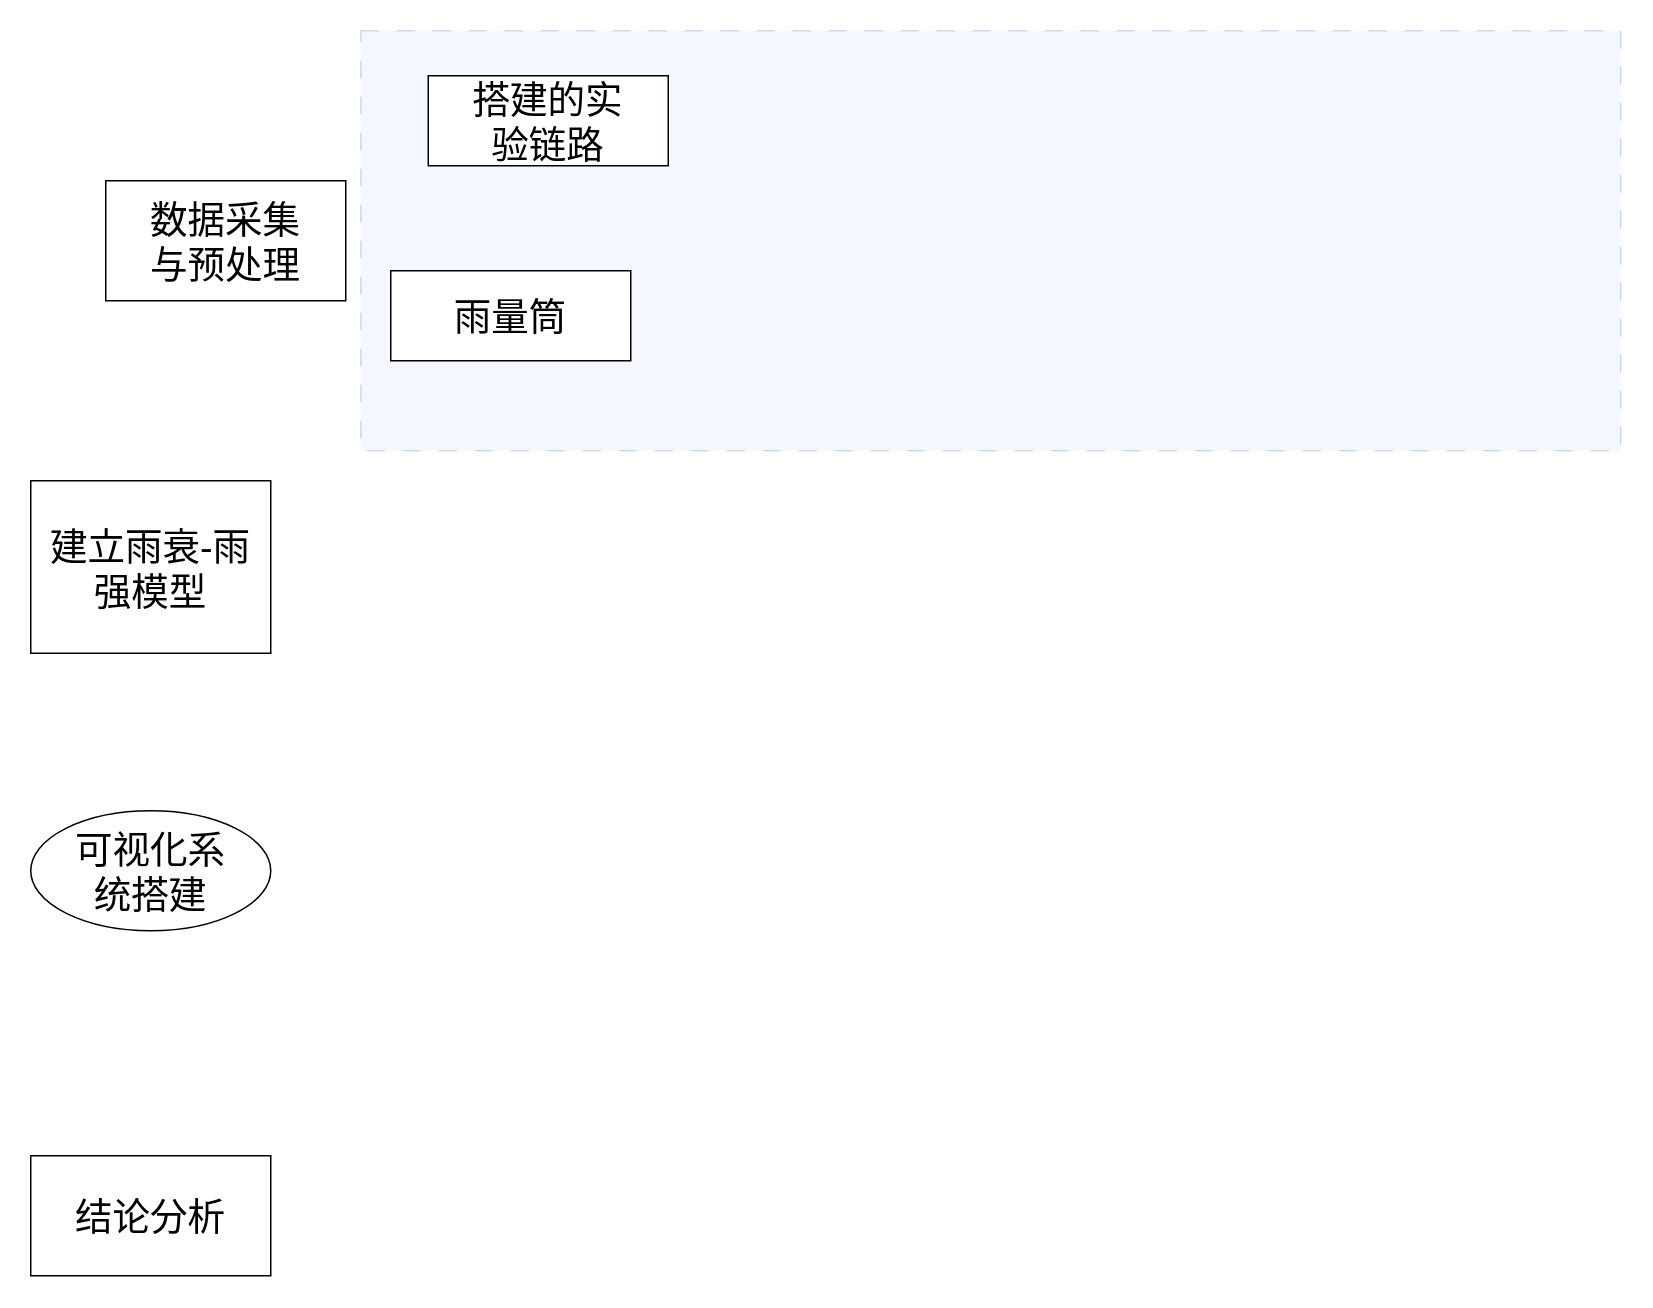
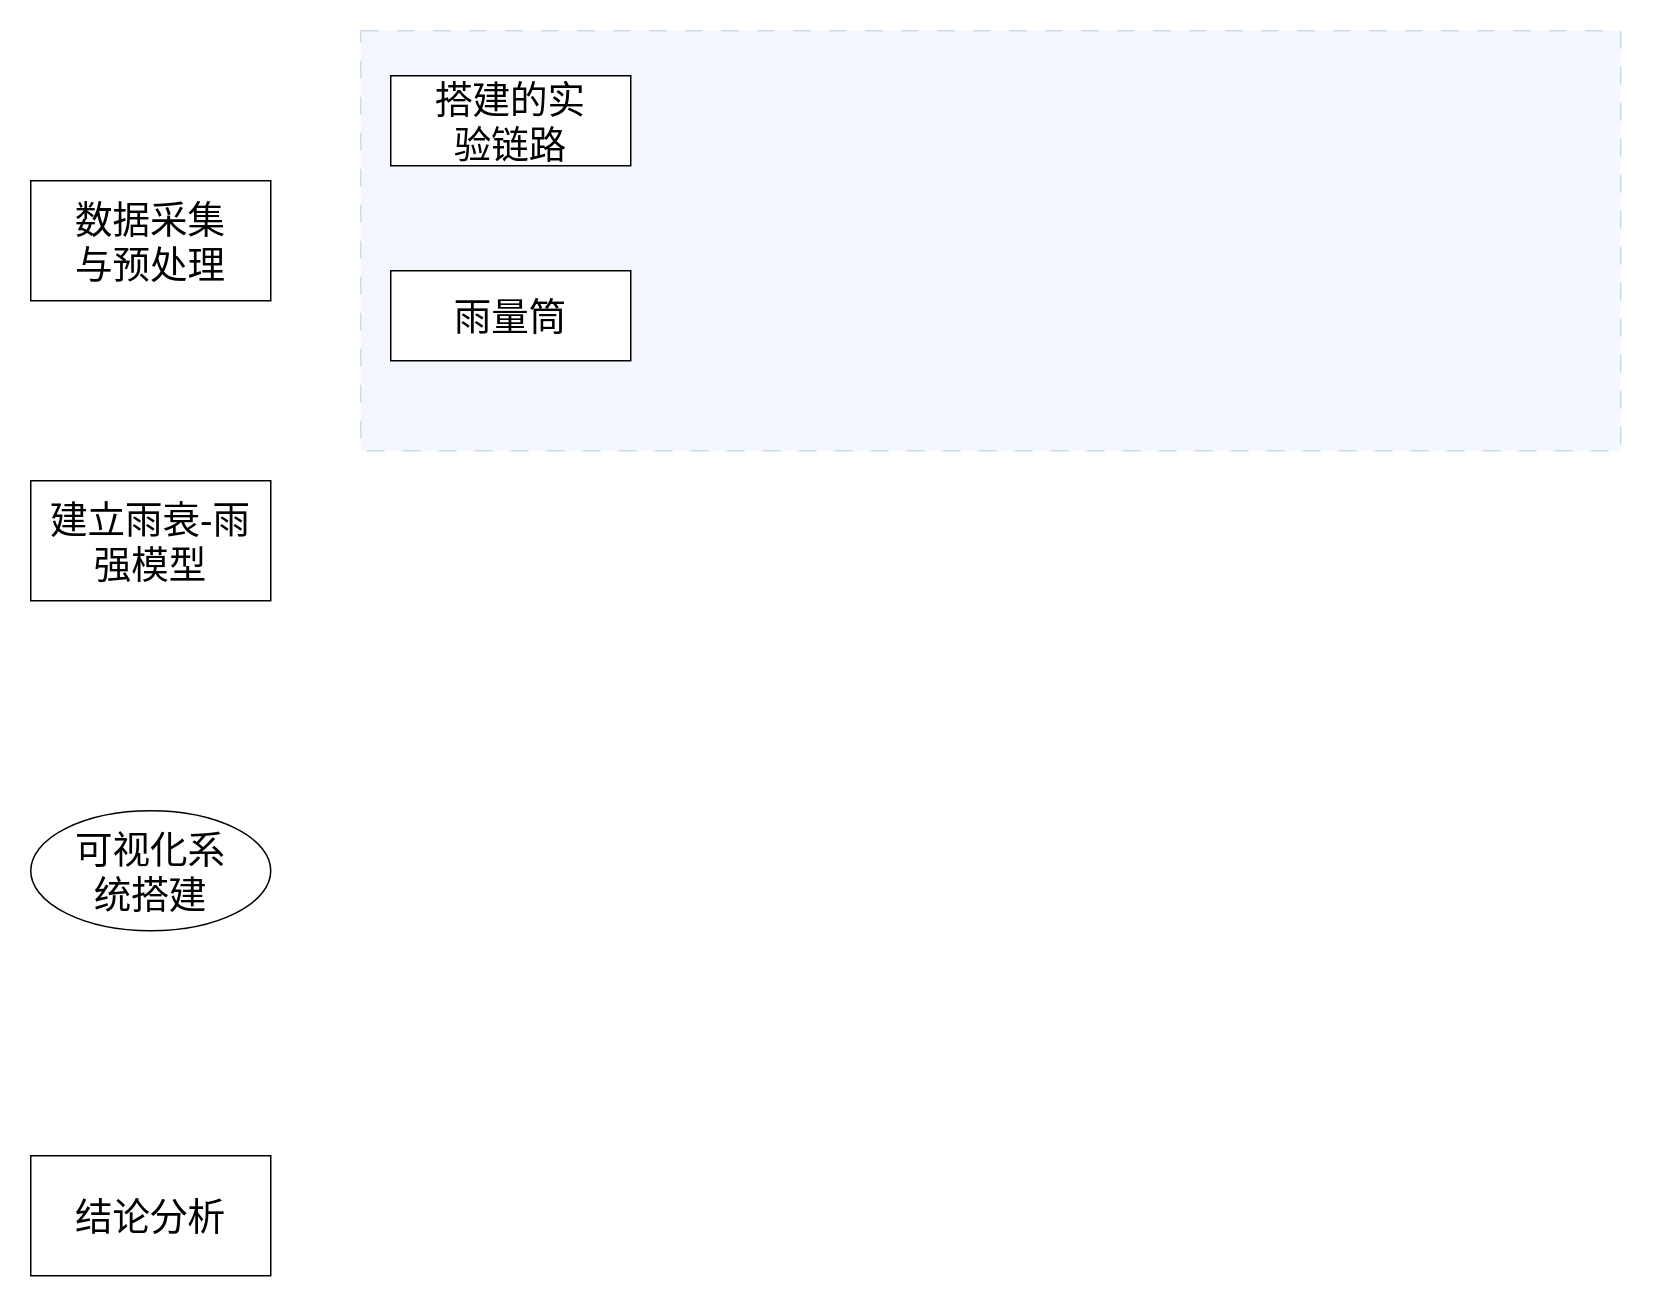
node "搭建的实 验链路": moved (548, 121) -> (511, 121)
node "数据采集 与预处理": moved (226, 241) -> (151, 241)
node "建立雨衰-雨强模型": size 240x173 -> 240x120
